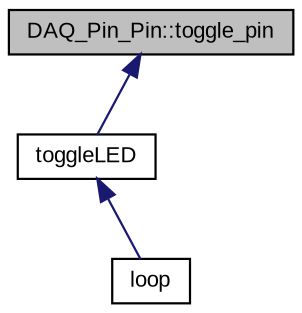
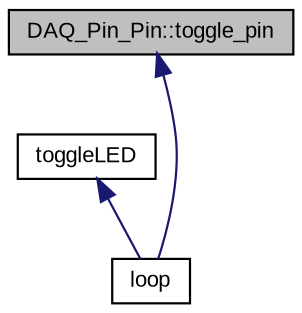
edge "toggleLED" -> "DAQ_Pin_Pin::toggle_pin": now "loop" -> "DAQ_Pin_Pin::toggle_pin"
